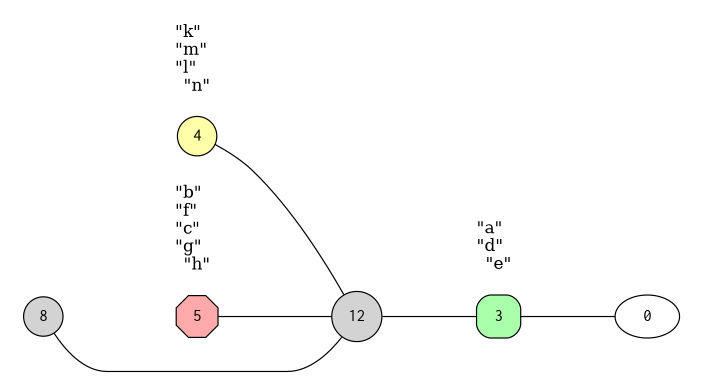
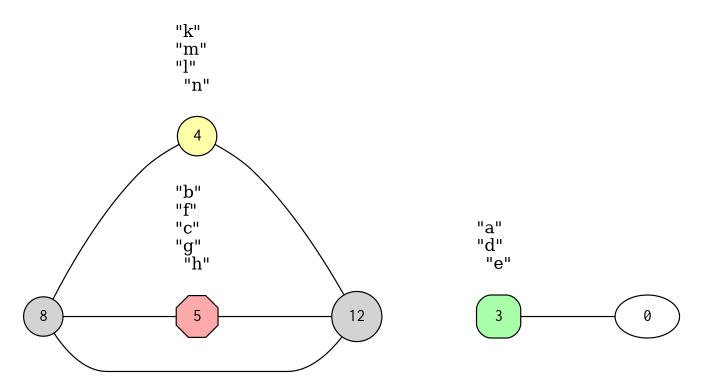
edge "4" -- "8": added
edge "8" -- "5": added
edge "12" -- "3": removed
